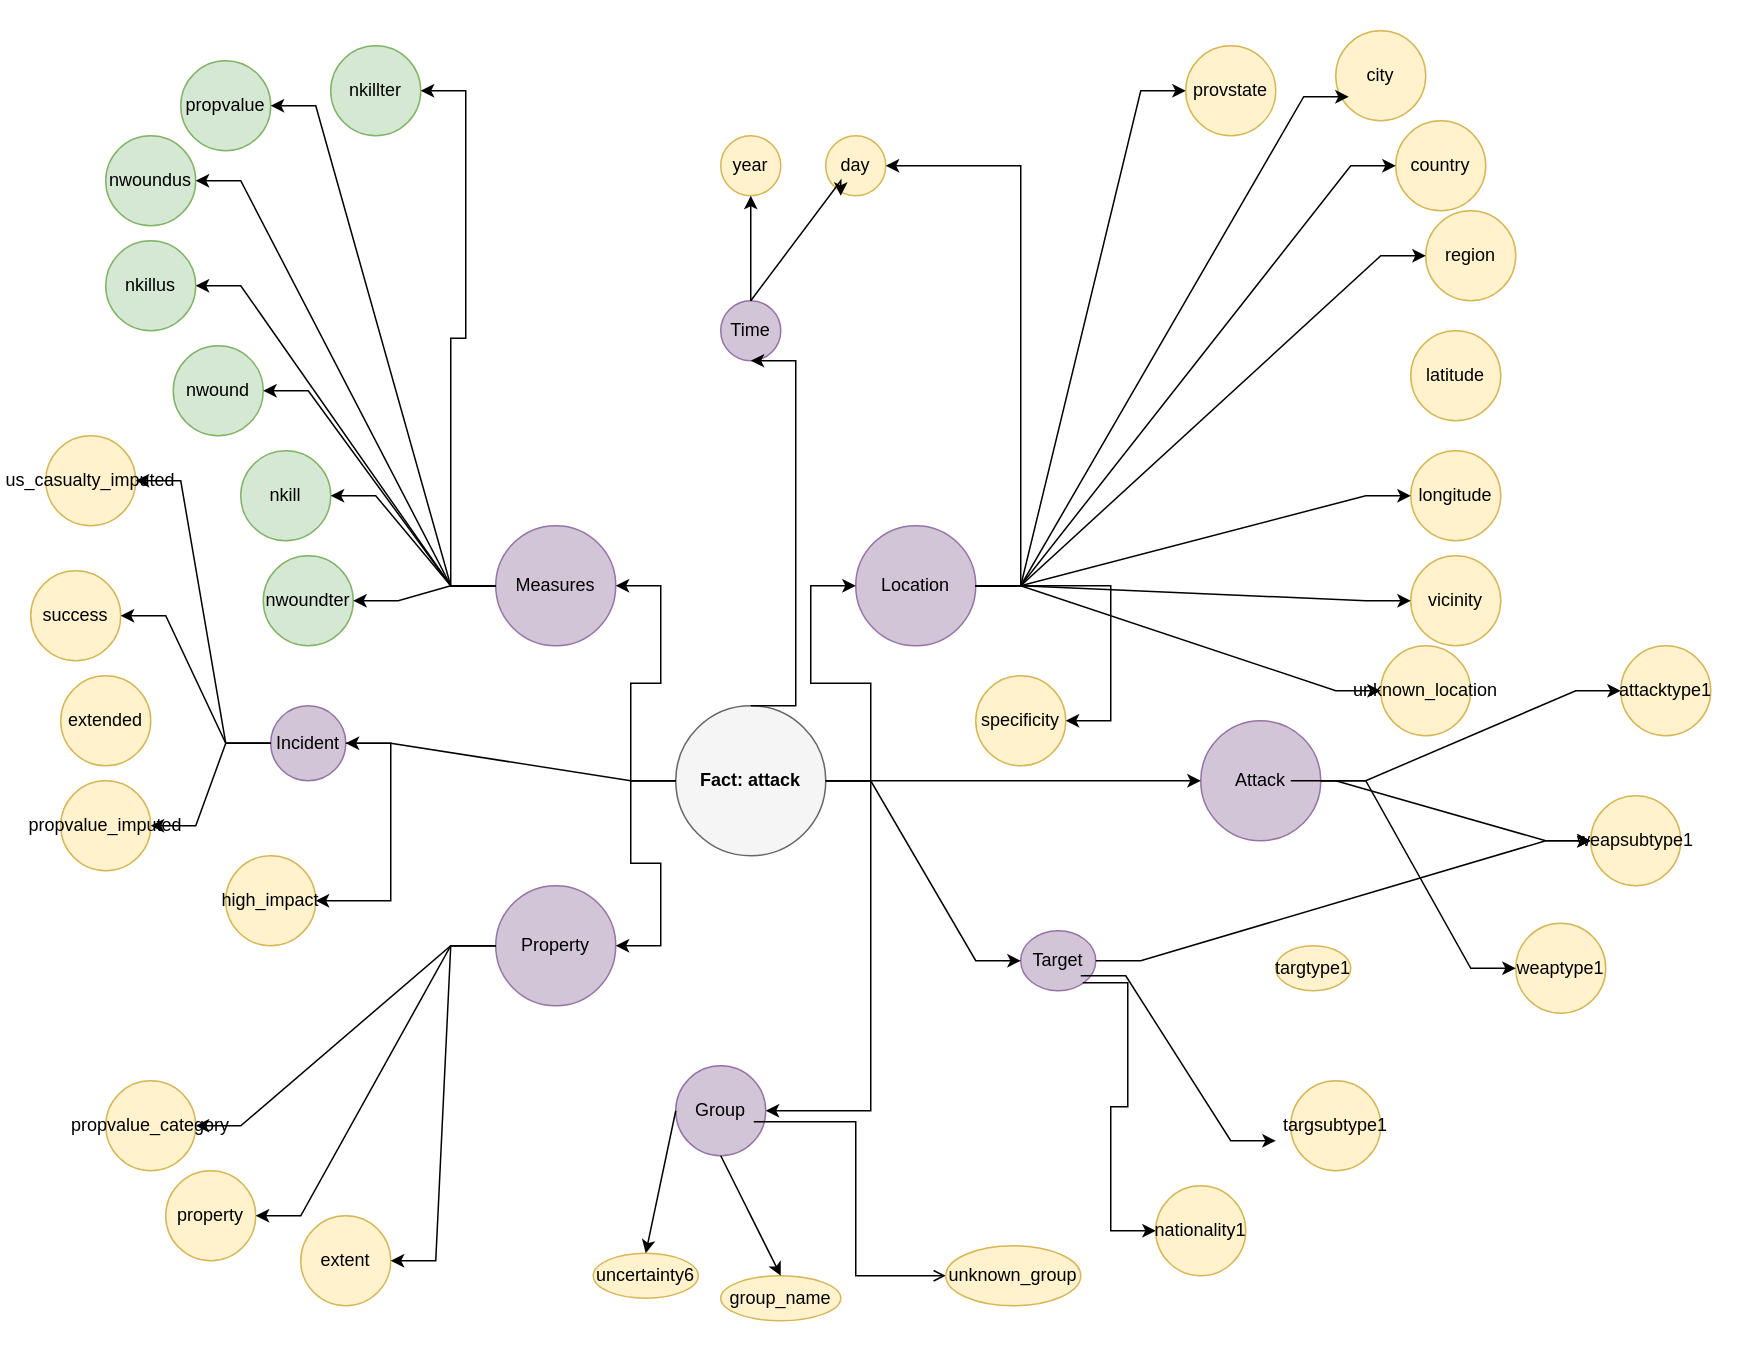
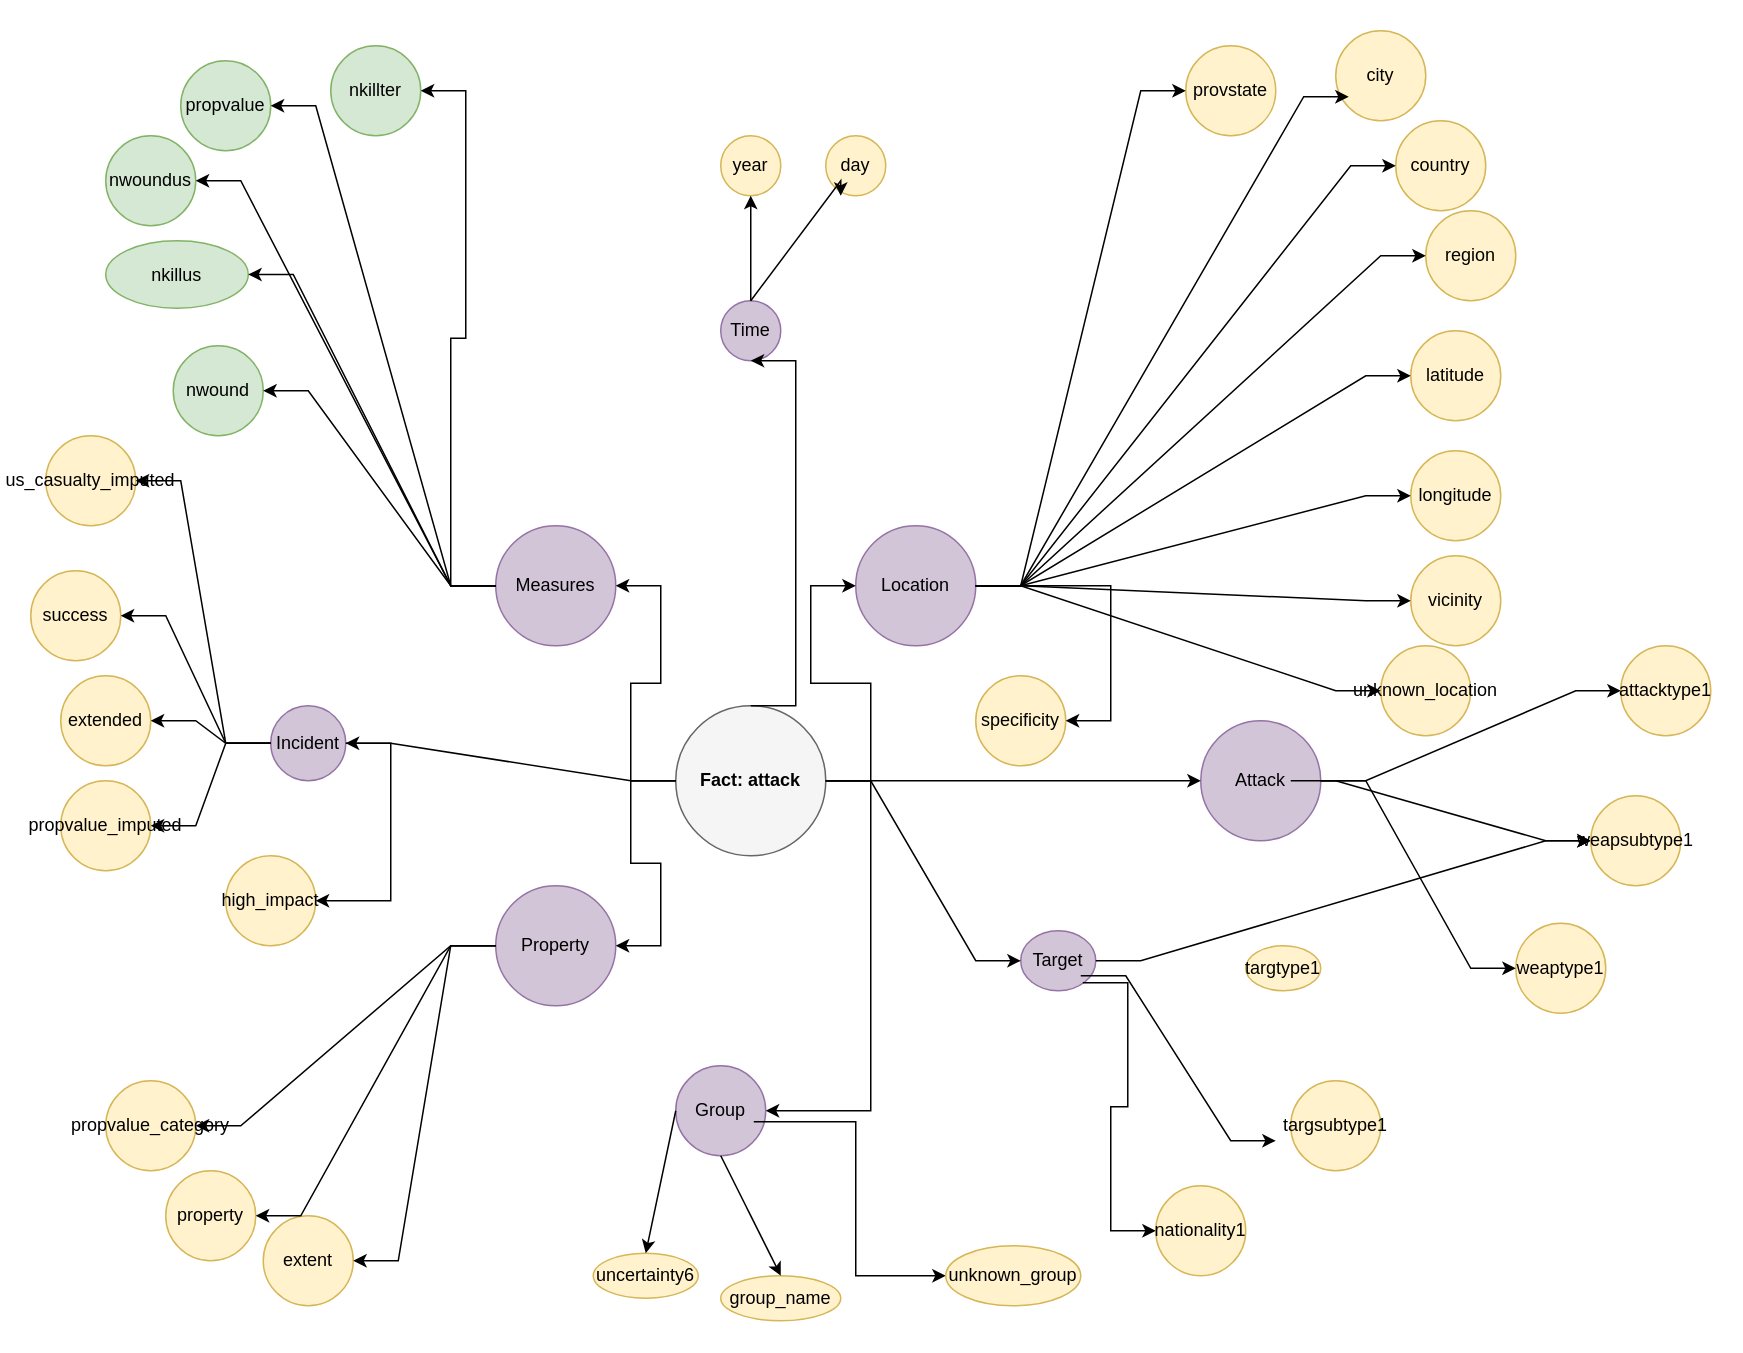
node "nkillus": size 90x90 -> 143x68
edge "Location" -> "day": now "Location" -> "latitude"
node "nkill": removed
edge "Measures" -> "nkill": removed
edge "Measures" -> "nwoundter": removed
node "nwoundter": removed
edge "Incident" -> "extended": added
node "targtype1": moved (1313, 968) -> (1283, 968)
node "extent": moved (346, 1261) -> (308, 1261)
edge "Group" -> "unknown_group": arrowhead open -> classic
